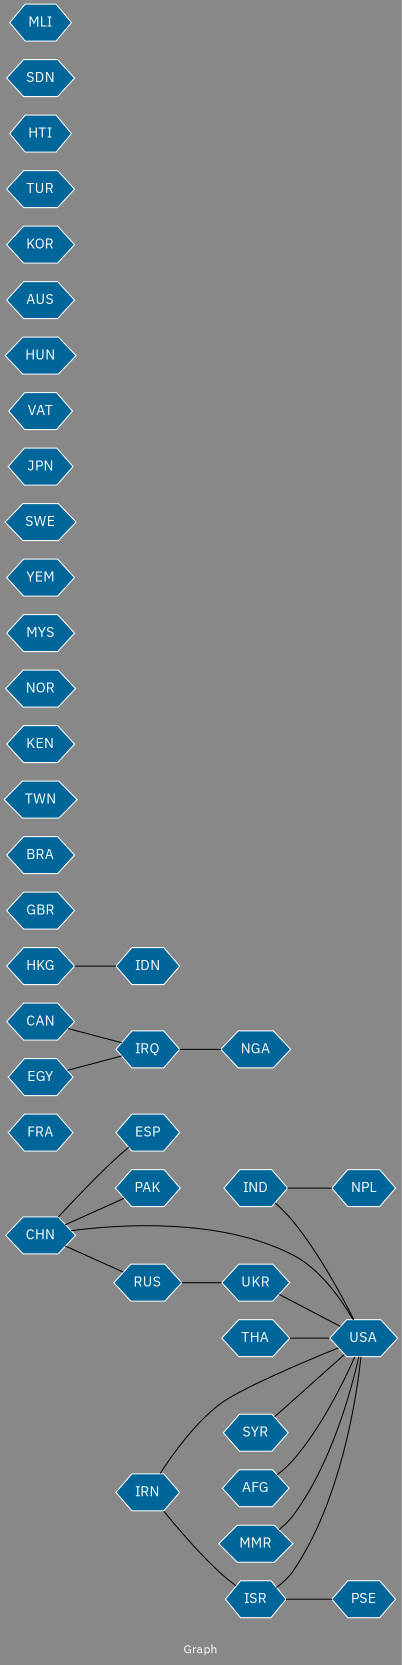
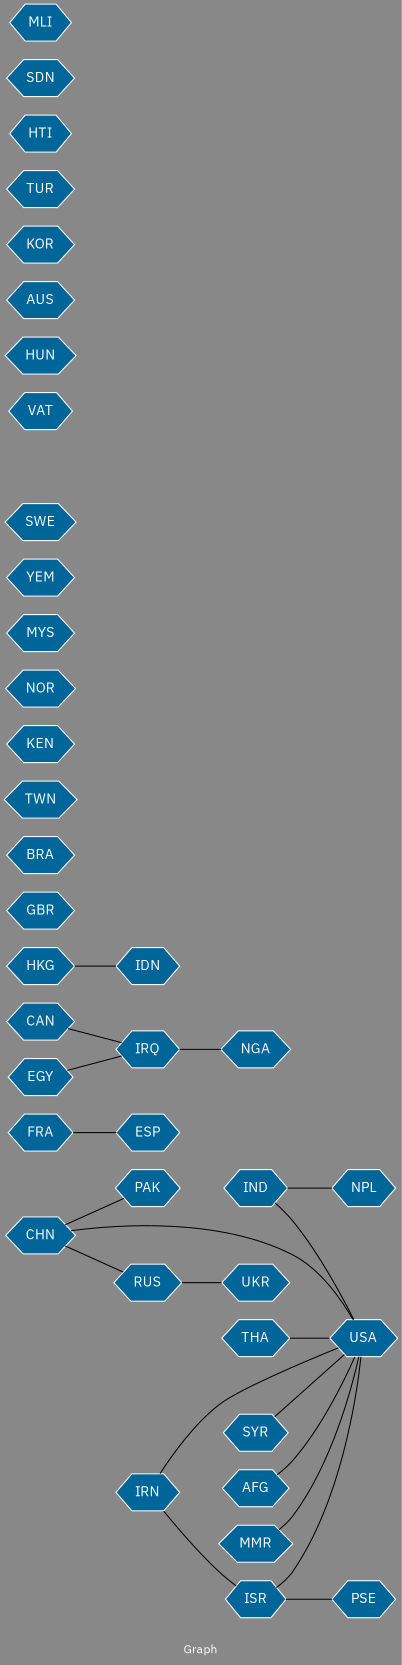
node "JPN": removed
edge "ESP" -- "CHN": now "ESP" -- "FRA"
edge "UKR" -- "USA": removed
